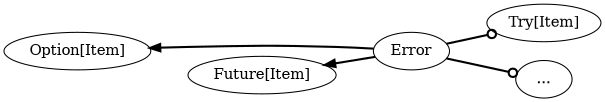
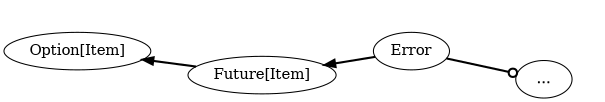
node "Try[Item]": removed
edge "Error" -> "Option[Item]": now "Future[Item]" -> "Option[Item]"
